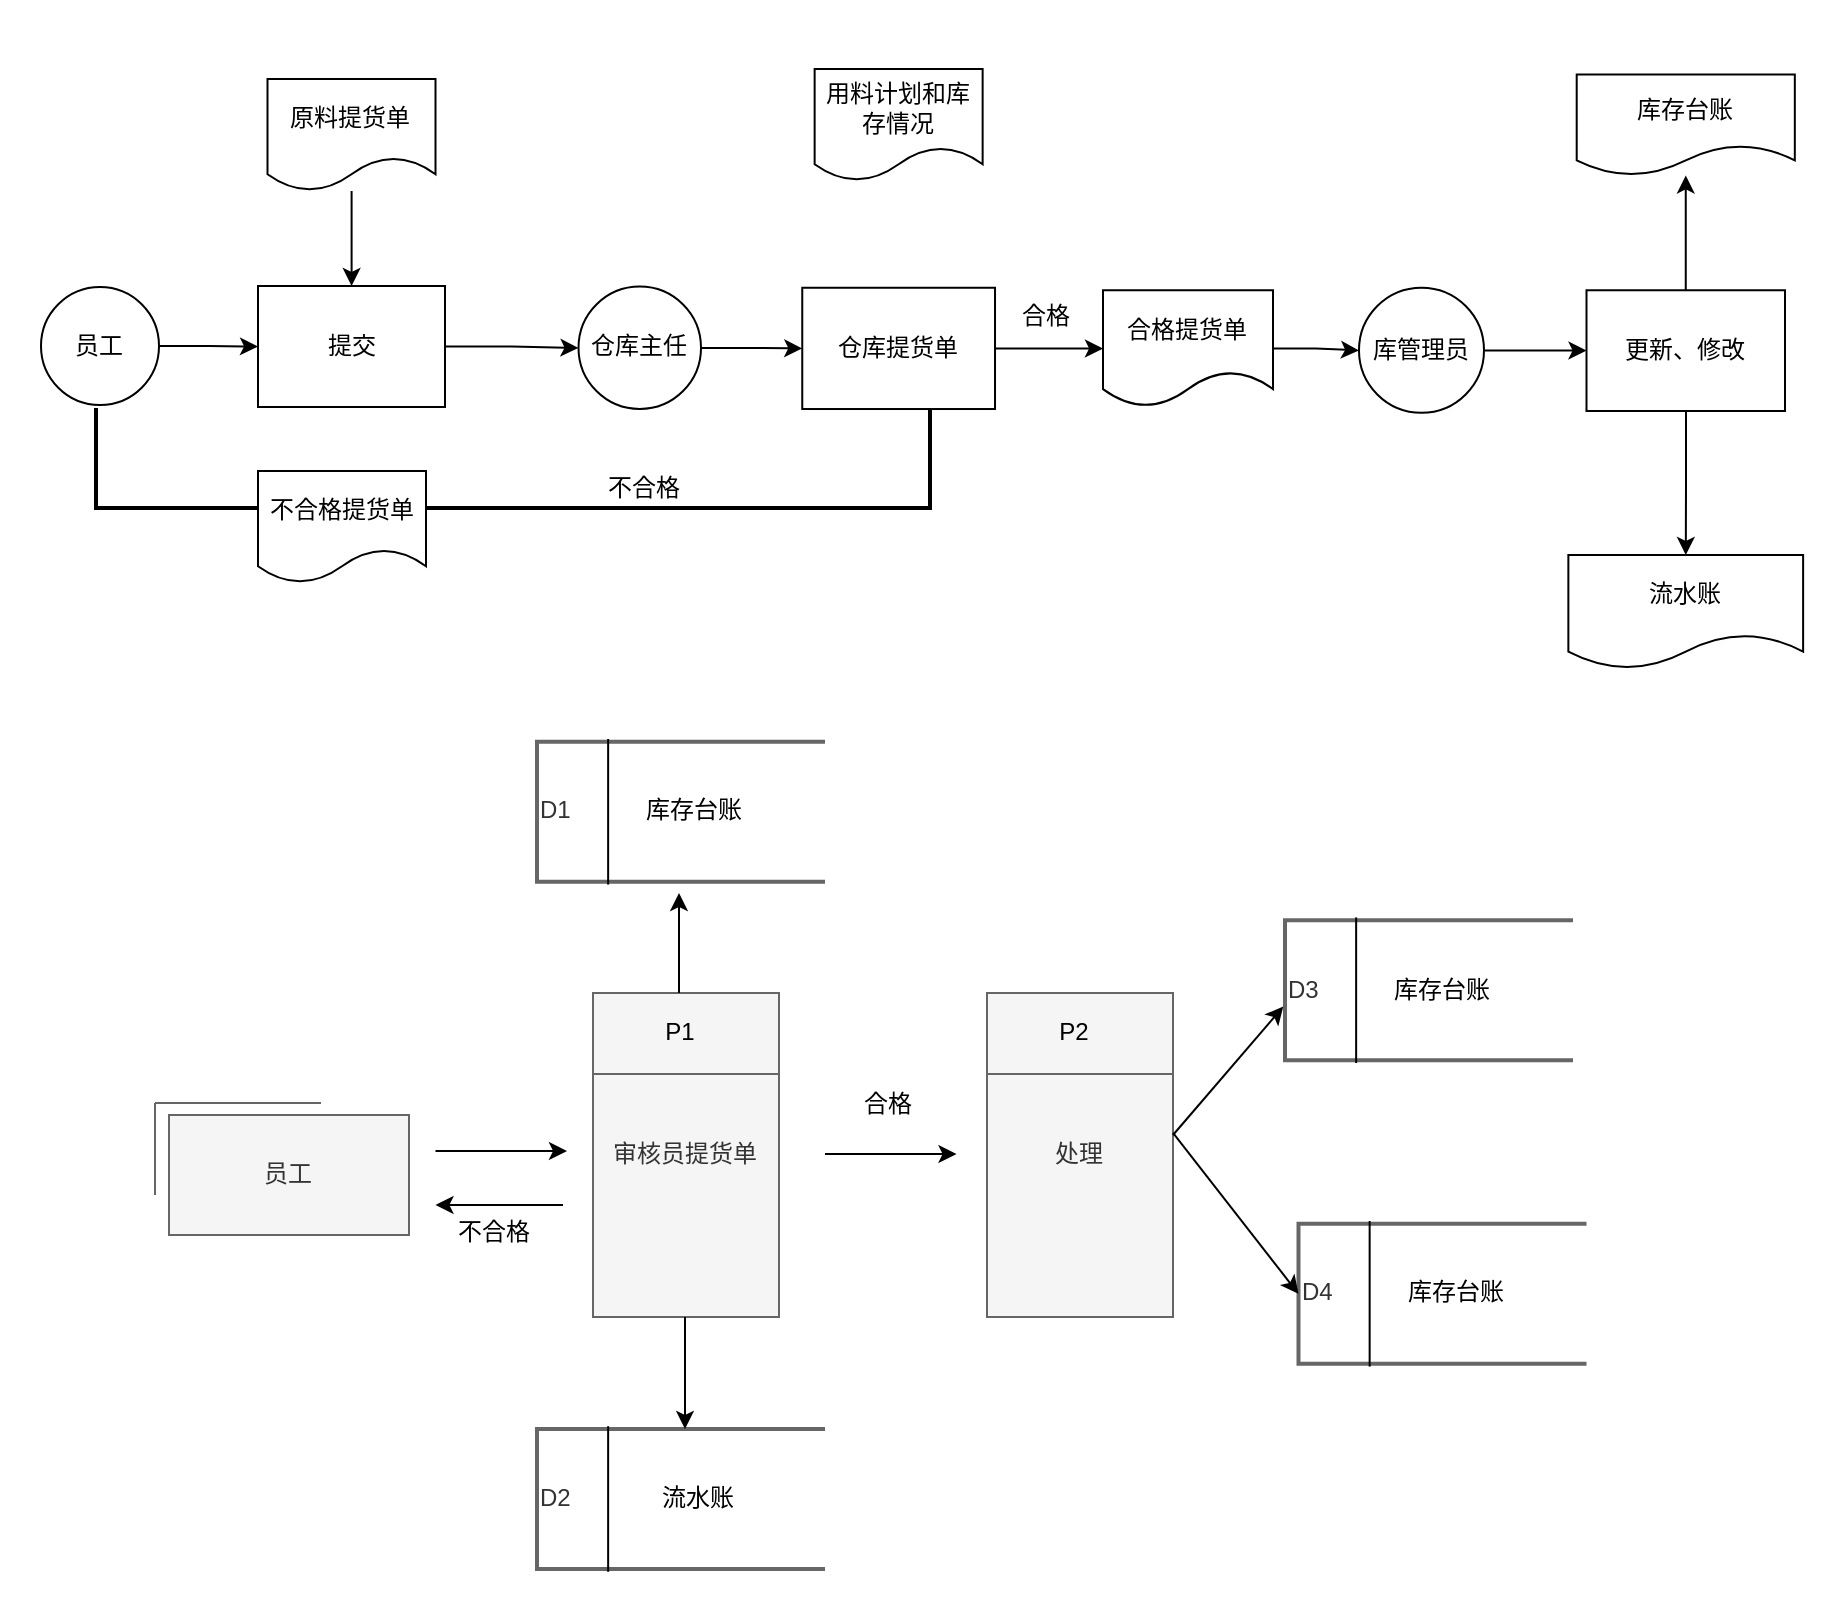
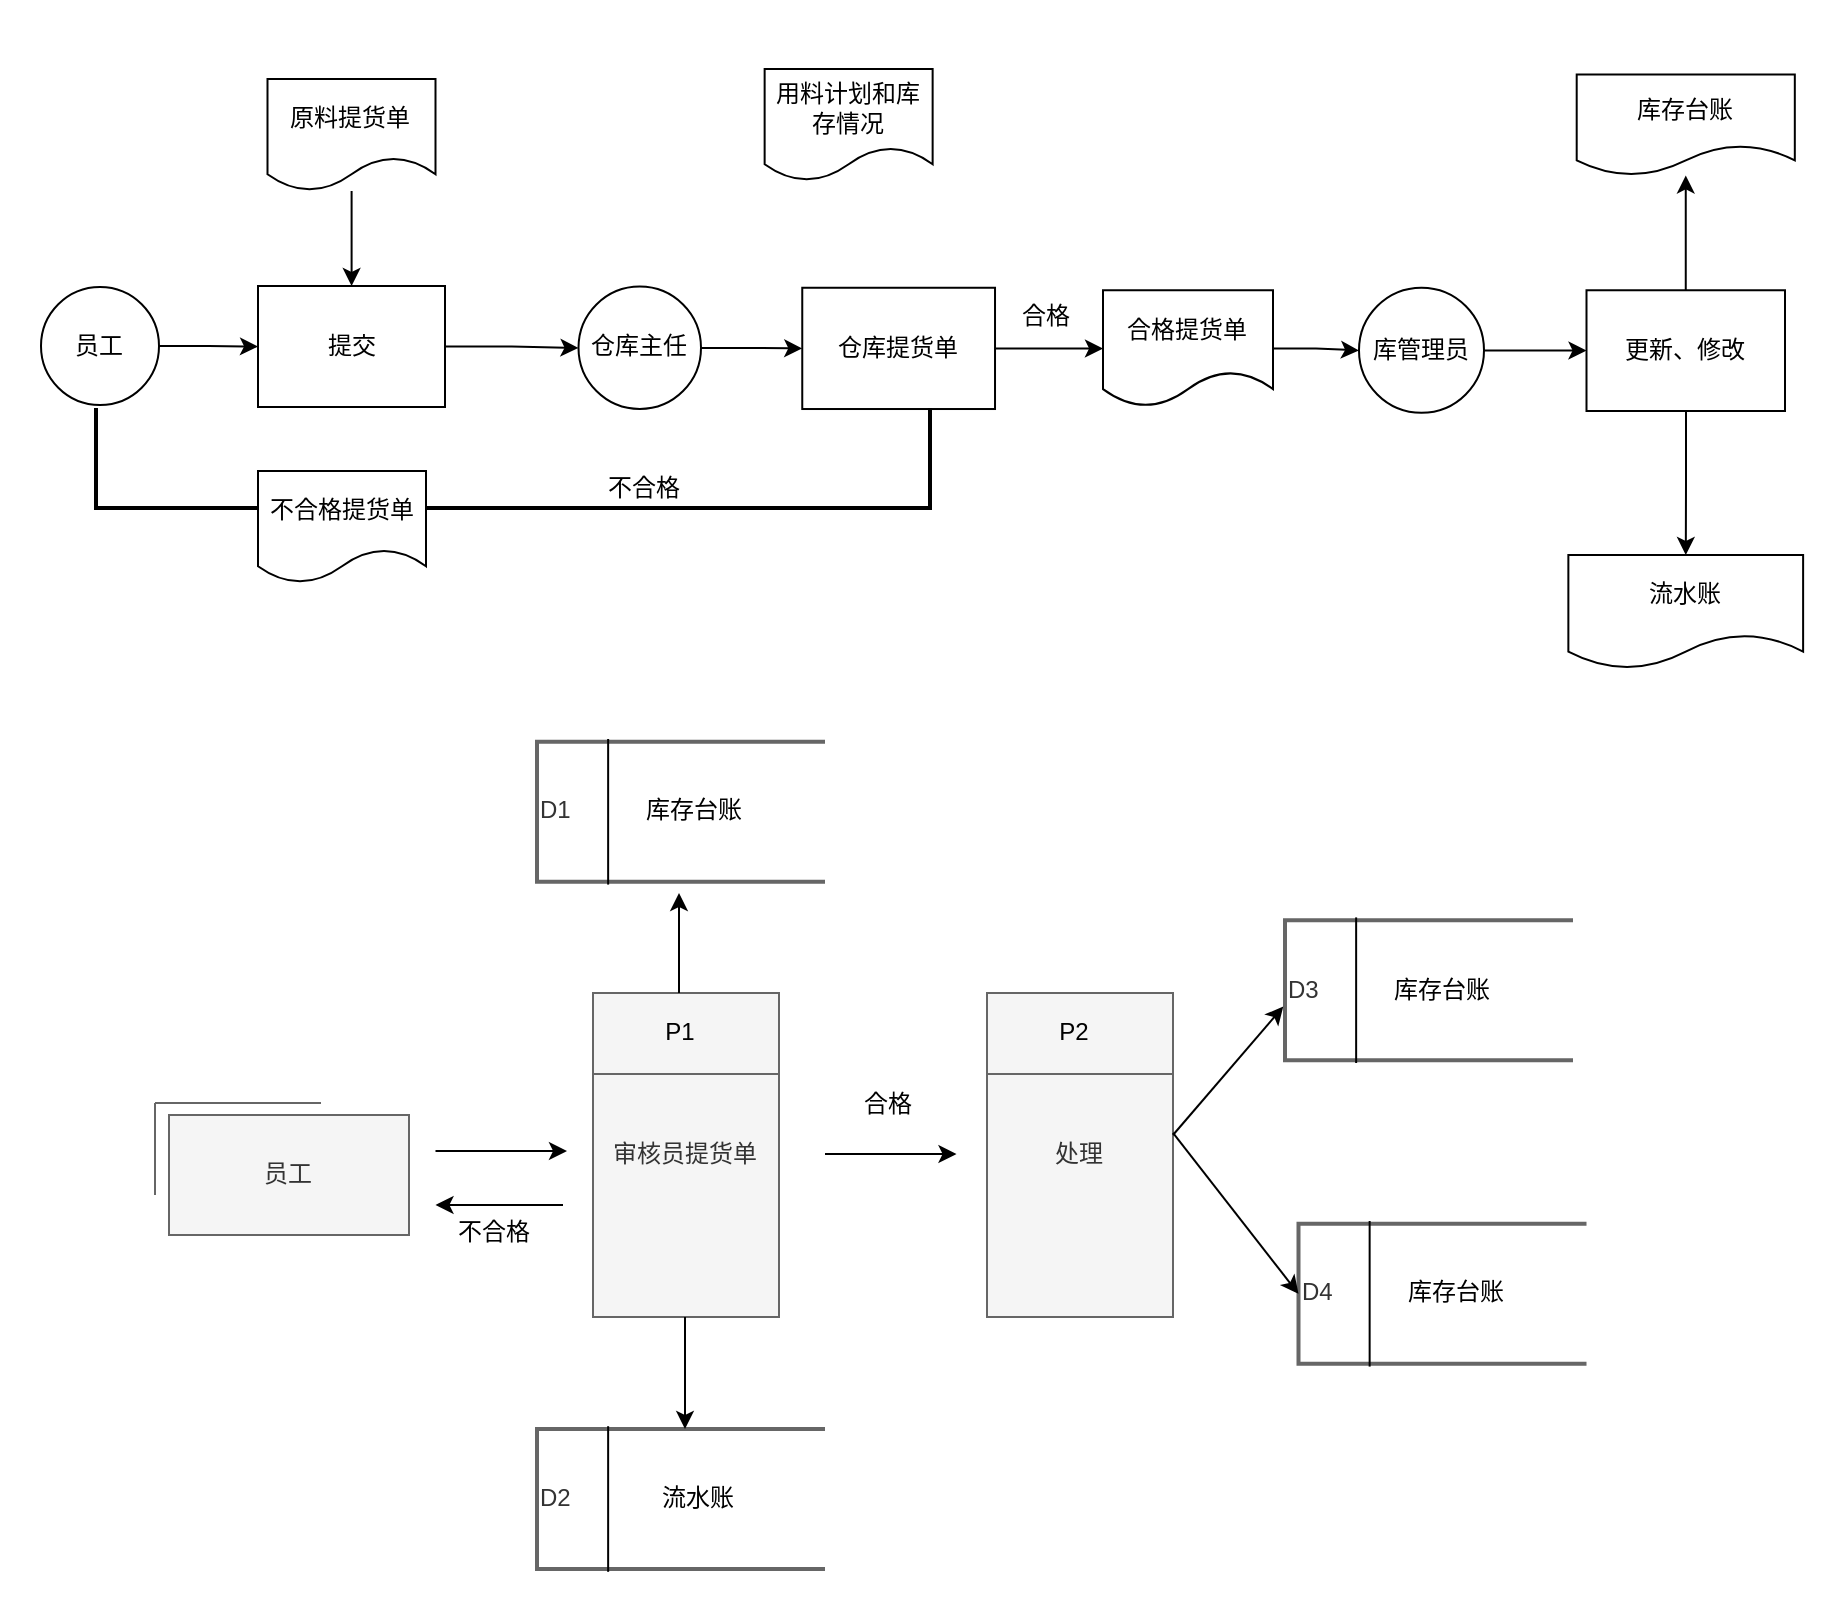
node "用料计划和库存情况": moved (899, 125) -> (849, 125)
